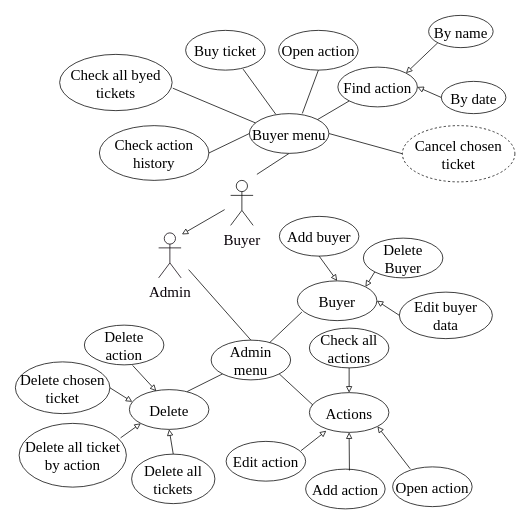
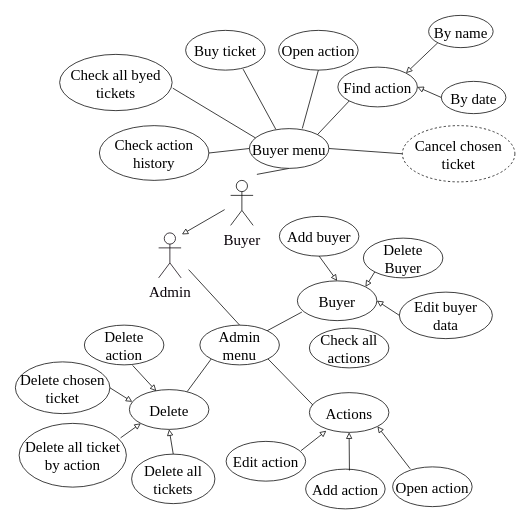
node "Buyer menu": moved (289, 134) -> (289, 149)
node "Admin menu": moved (251, 360) -> (240, 345)
edge "Check all actions" -> "Actions": removed
